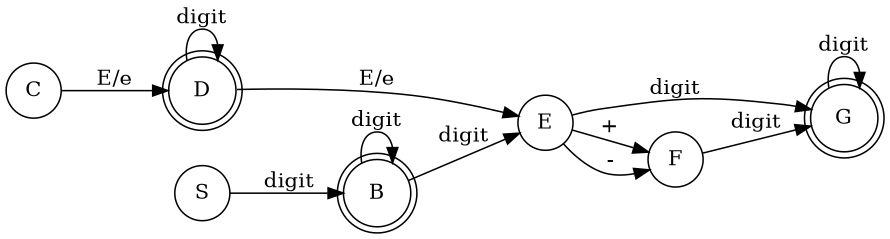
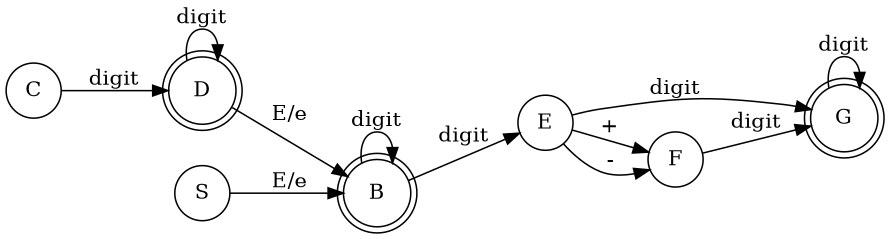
edge "C" -> "D": label "E/e" -> "digit"
edge "D" -> "E": now "D" -> "B"
edge "S" -> "B": label "digit" -> "E/e"
